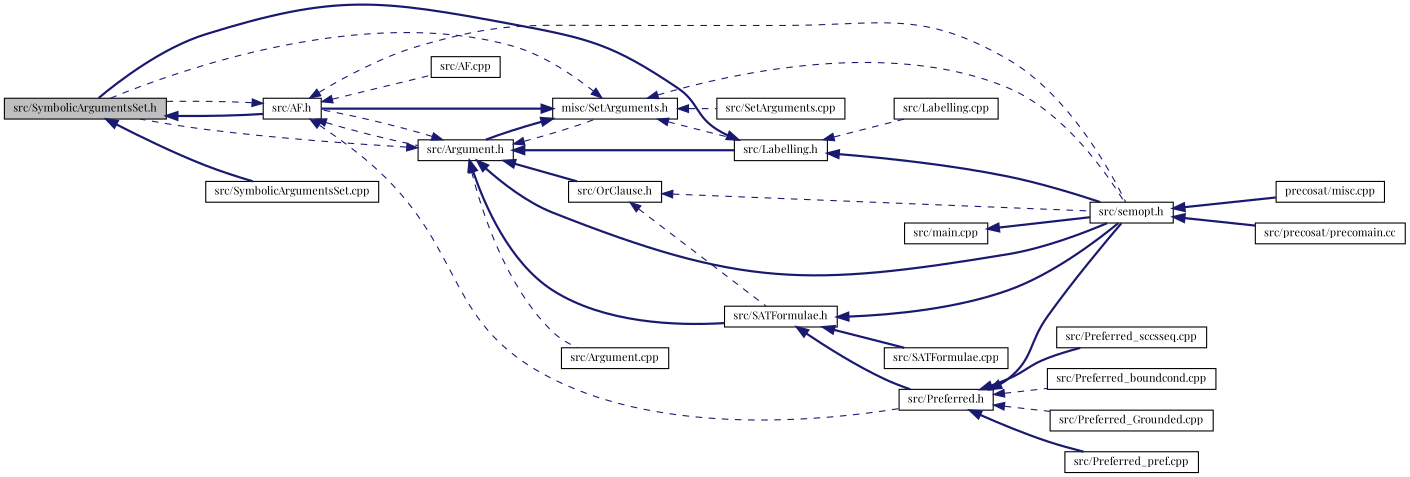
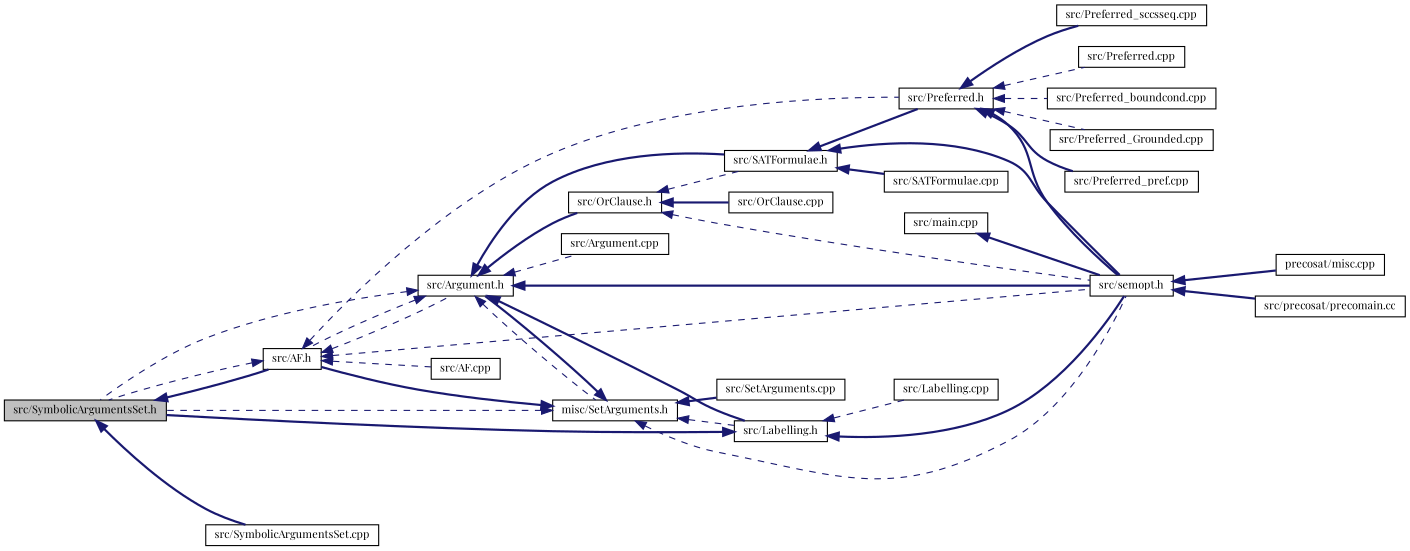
node "src/Preferred.cpp": added
edge "src/SetArguments.cpp" -> "misc/SetArguments.h": style dashed -> bold
node "src/OrClause.cpp": added
